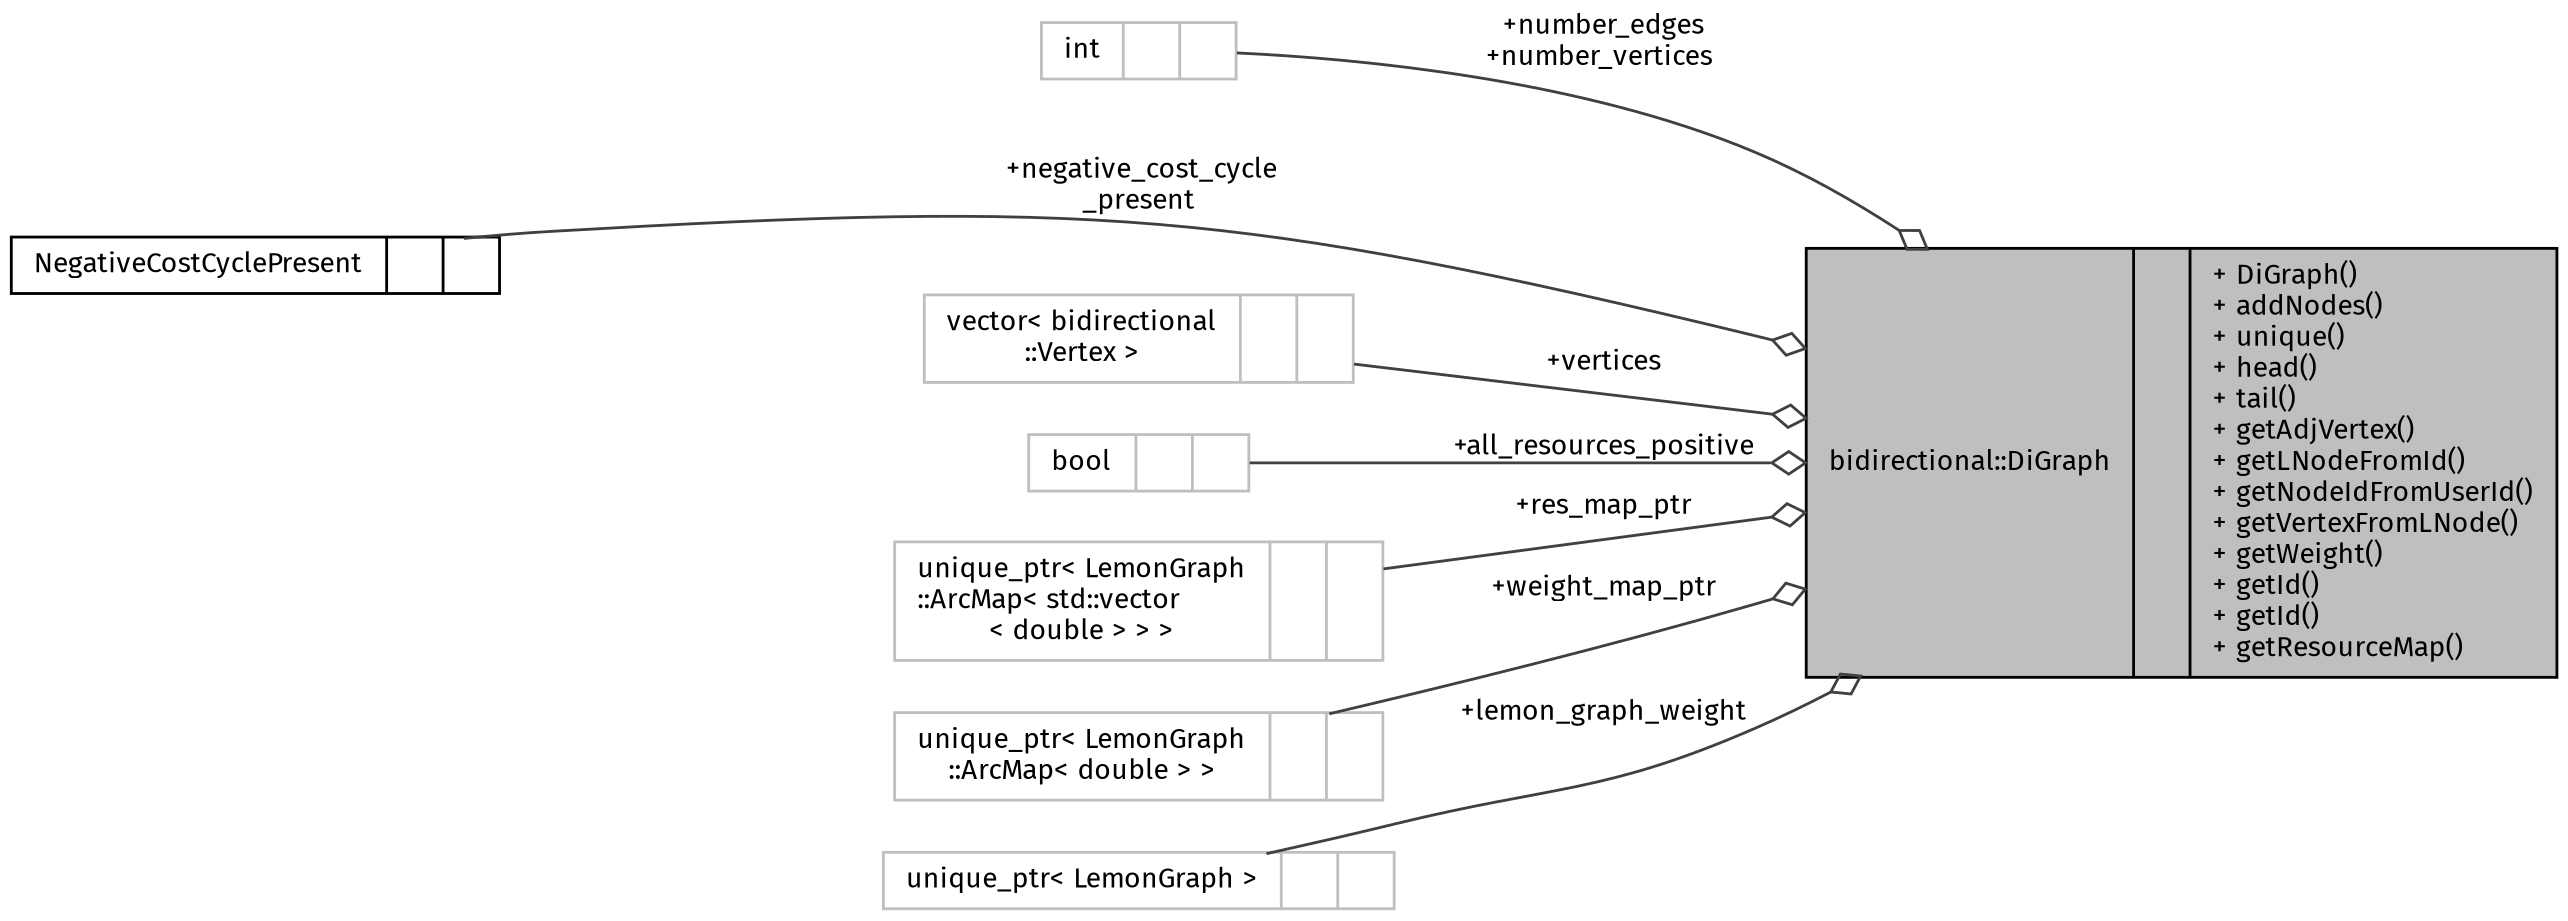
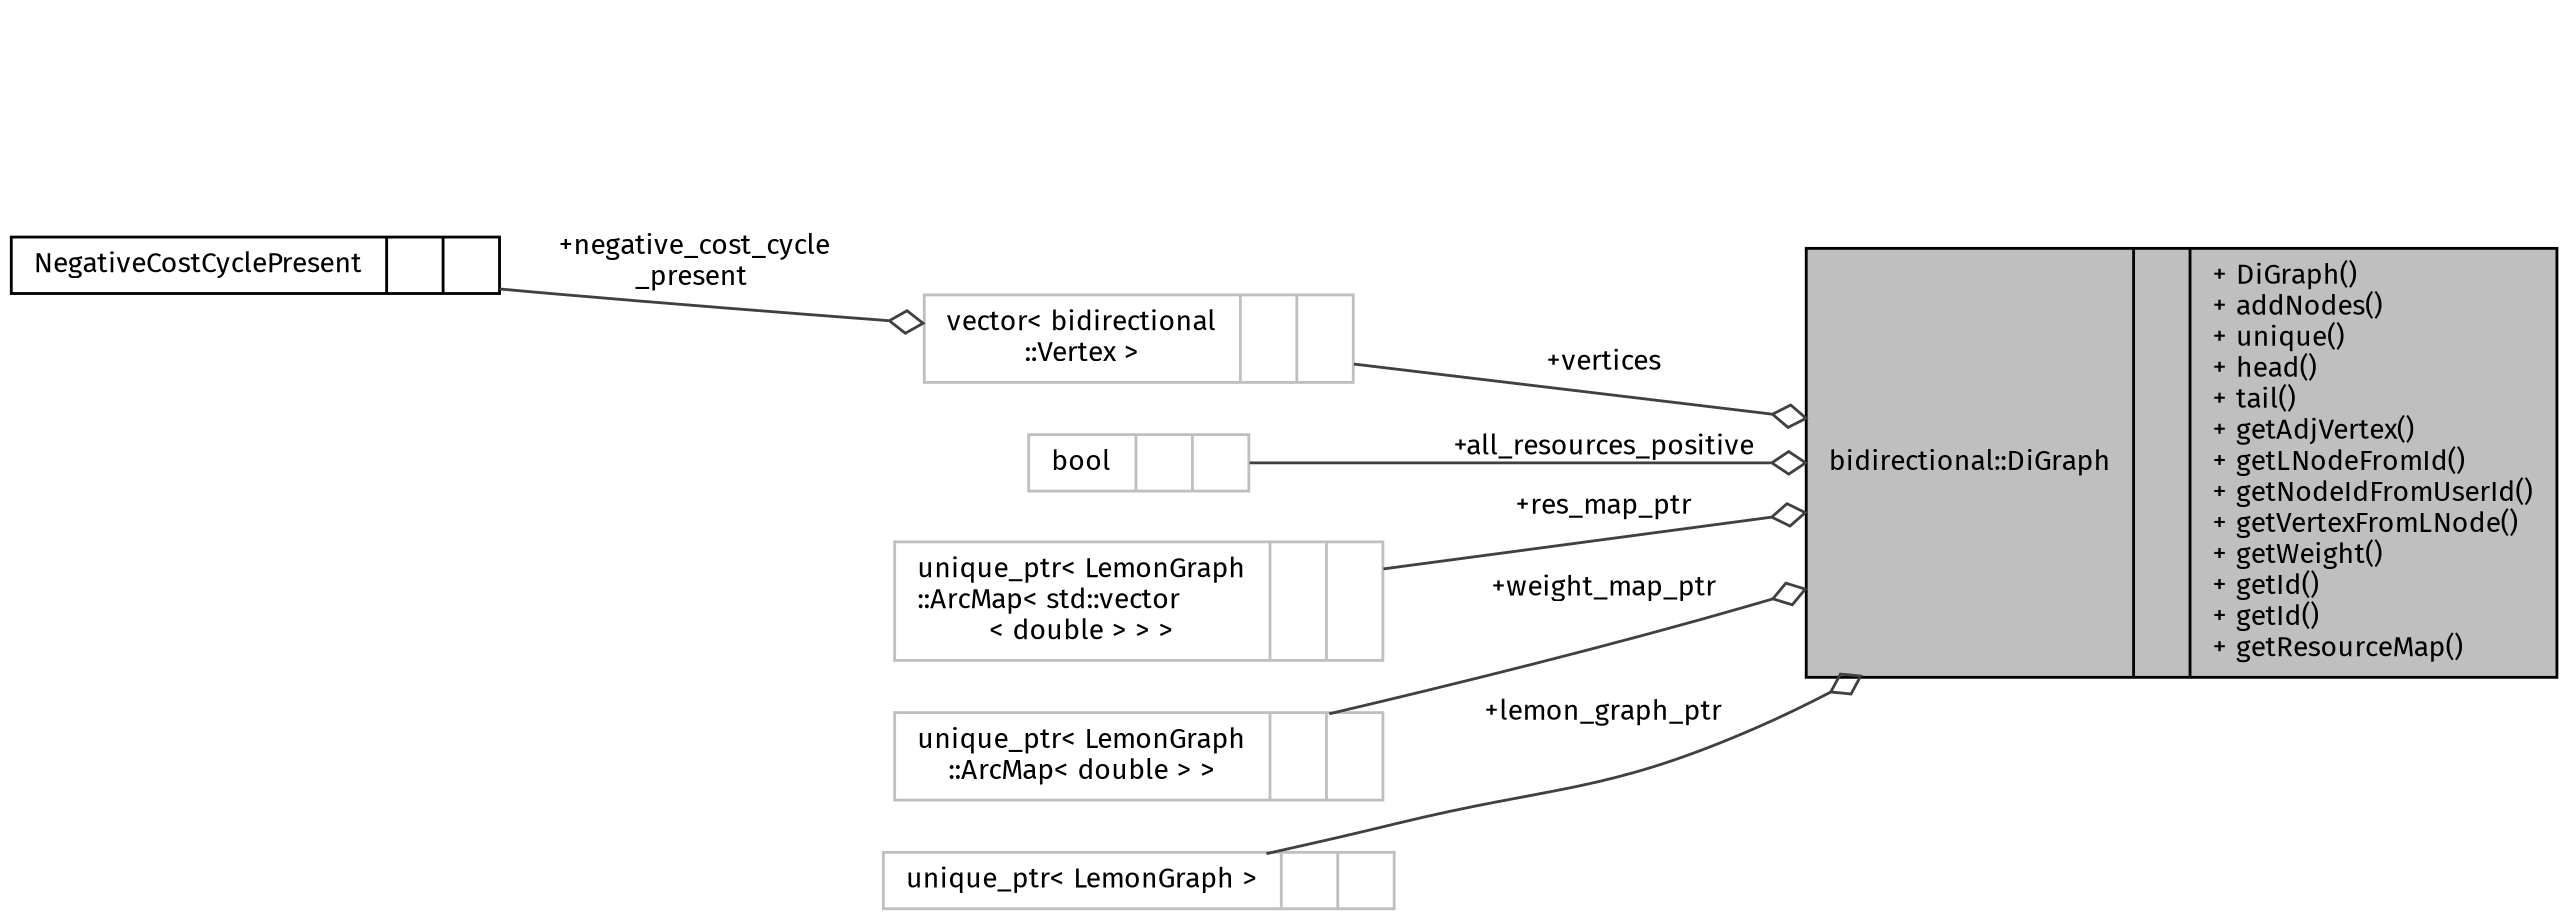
node "int": removed
edge "NegativeCostCyclePresent" -> "bidirectional::DiGraph": now "NegativeCostCyclePresent" -> "vector< bidirectional"
edge "unique_ptr< LemonGraph >" -> "bidirectional::DiGraph": label " +lemon_graph_weight" -> " +lemon_graph_ptr"
